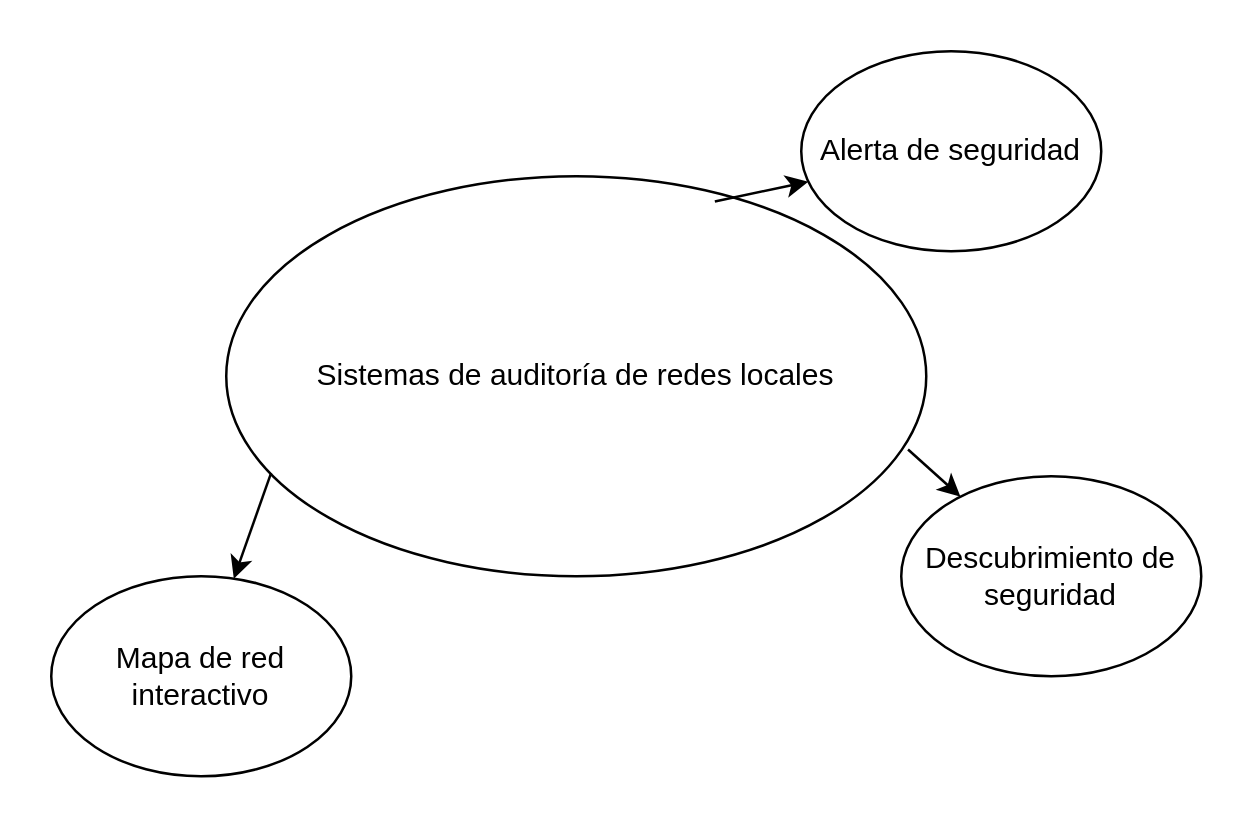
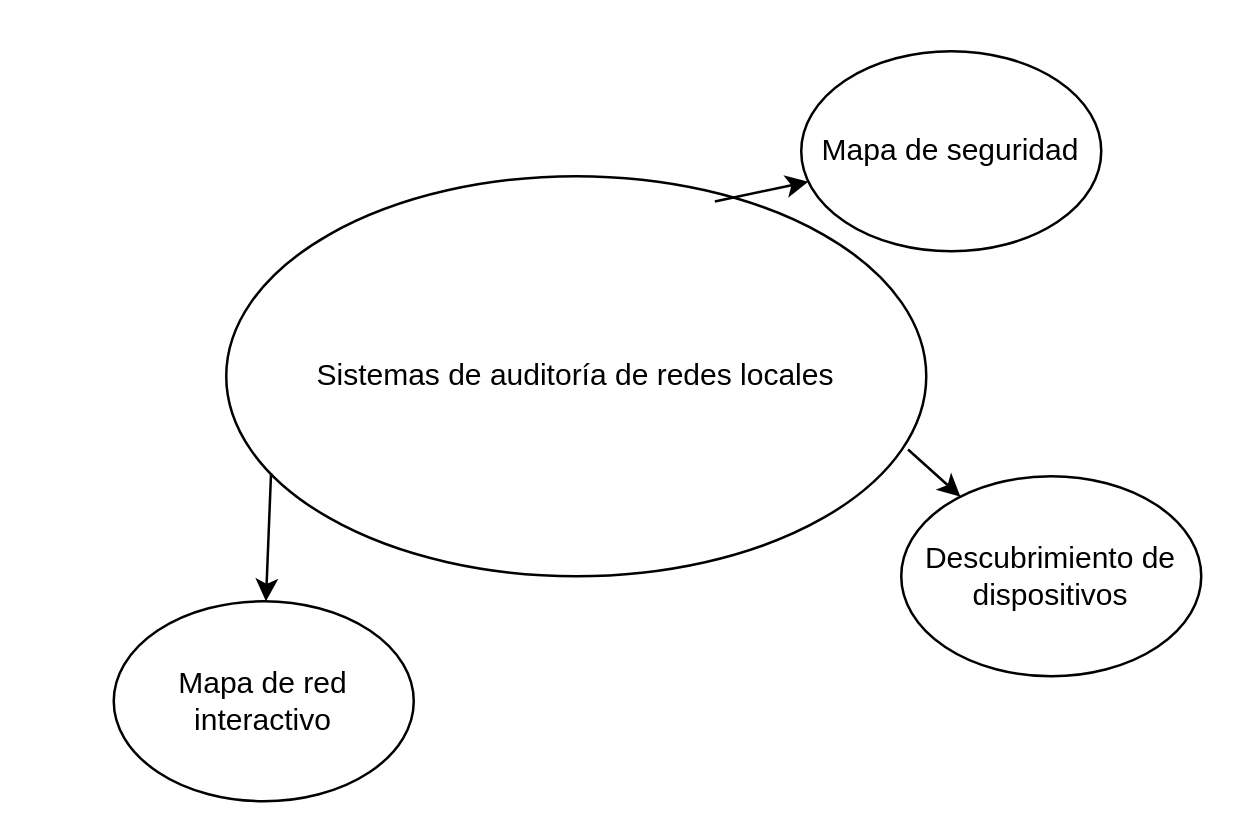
node "Alerta de seguridad": label "Alerta de seguridad" -> "Mapa de seguridad"
node "Descubrimiento de seguridad": label "Descubrimiento de seguridad" -> "Descubrimiento de dispositivos"
node "Mapa de red interactivo": moved (201, 676) -> (264, 701)
